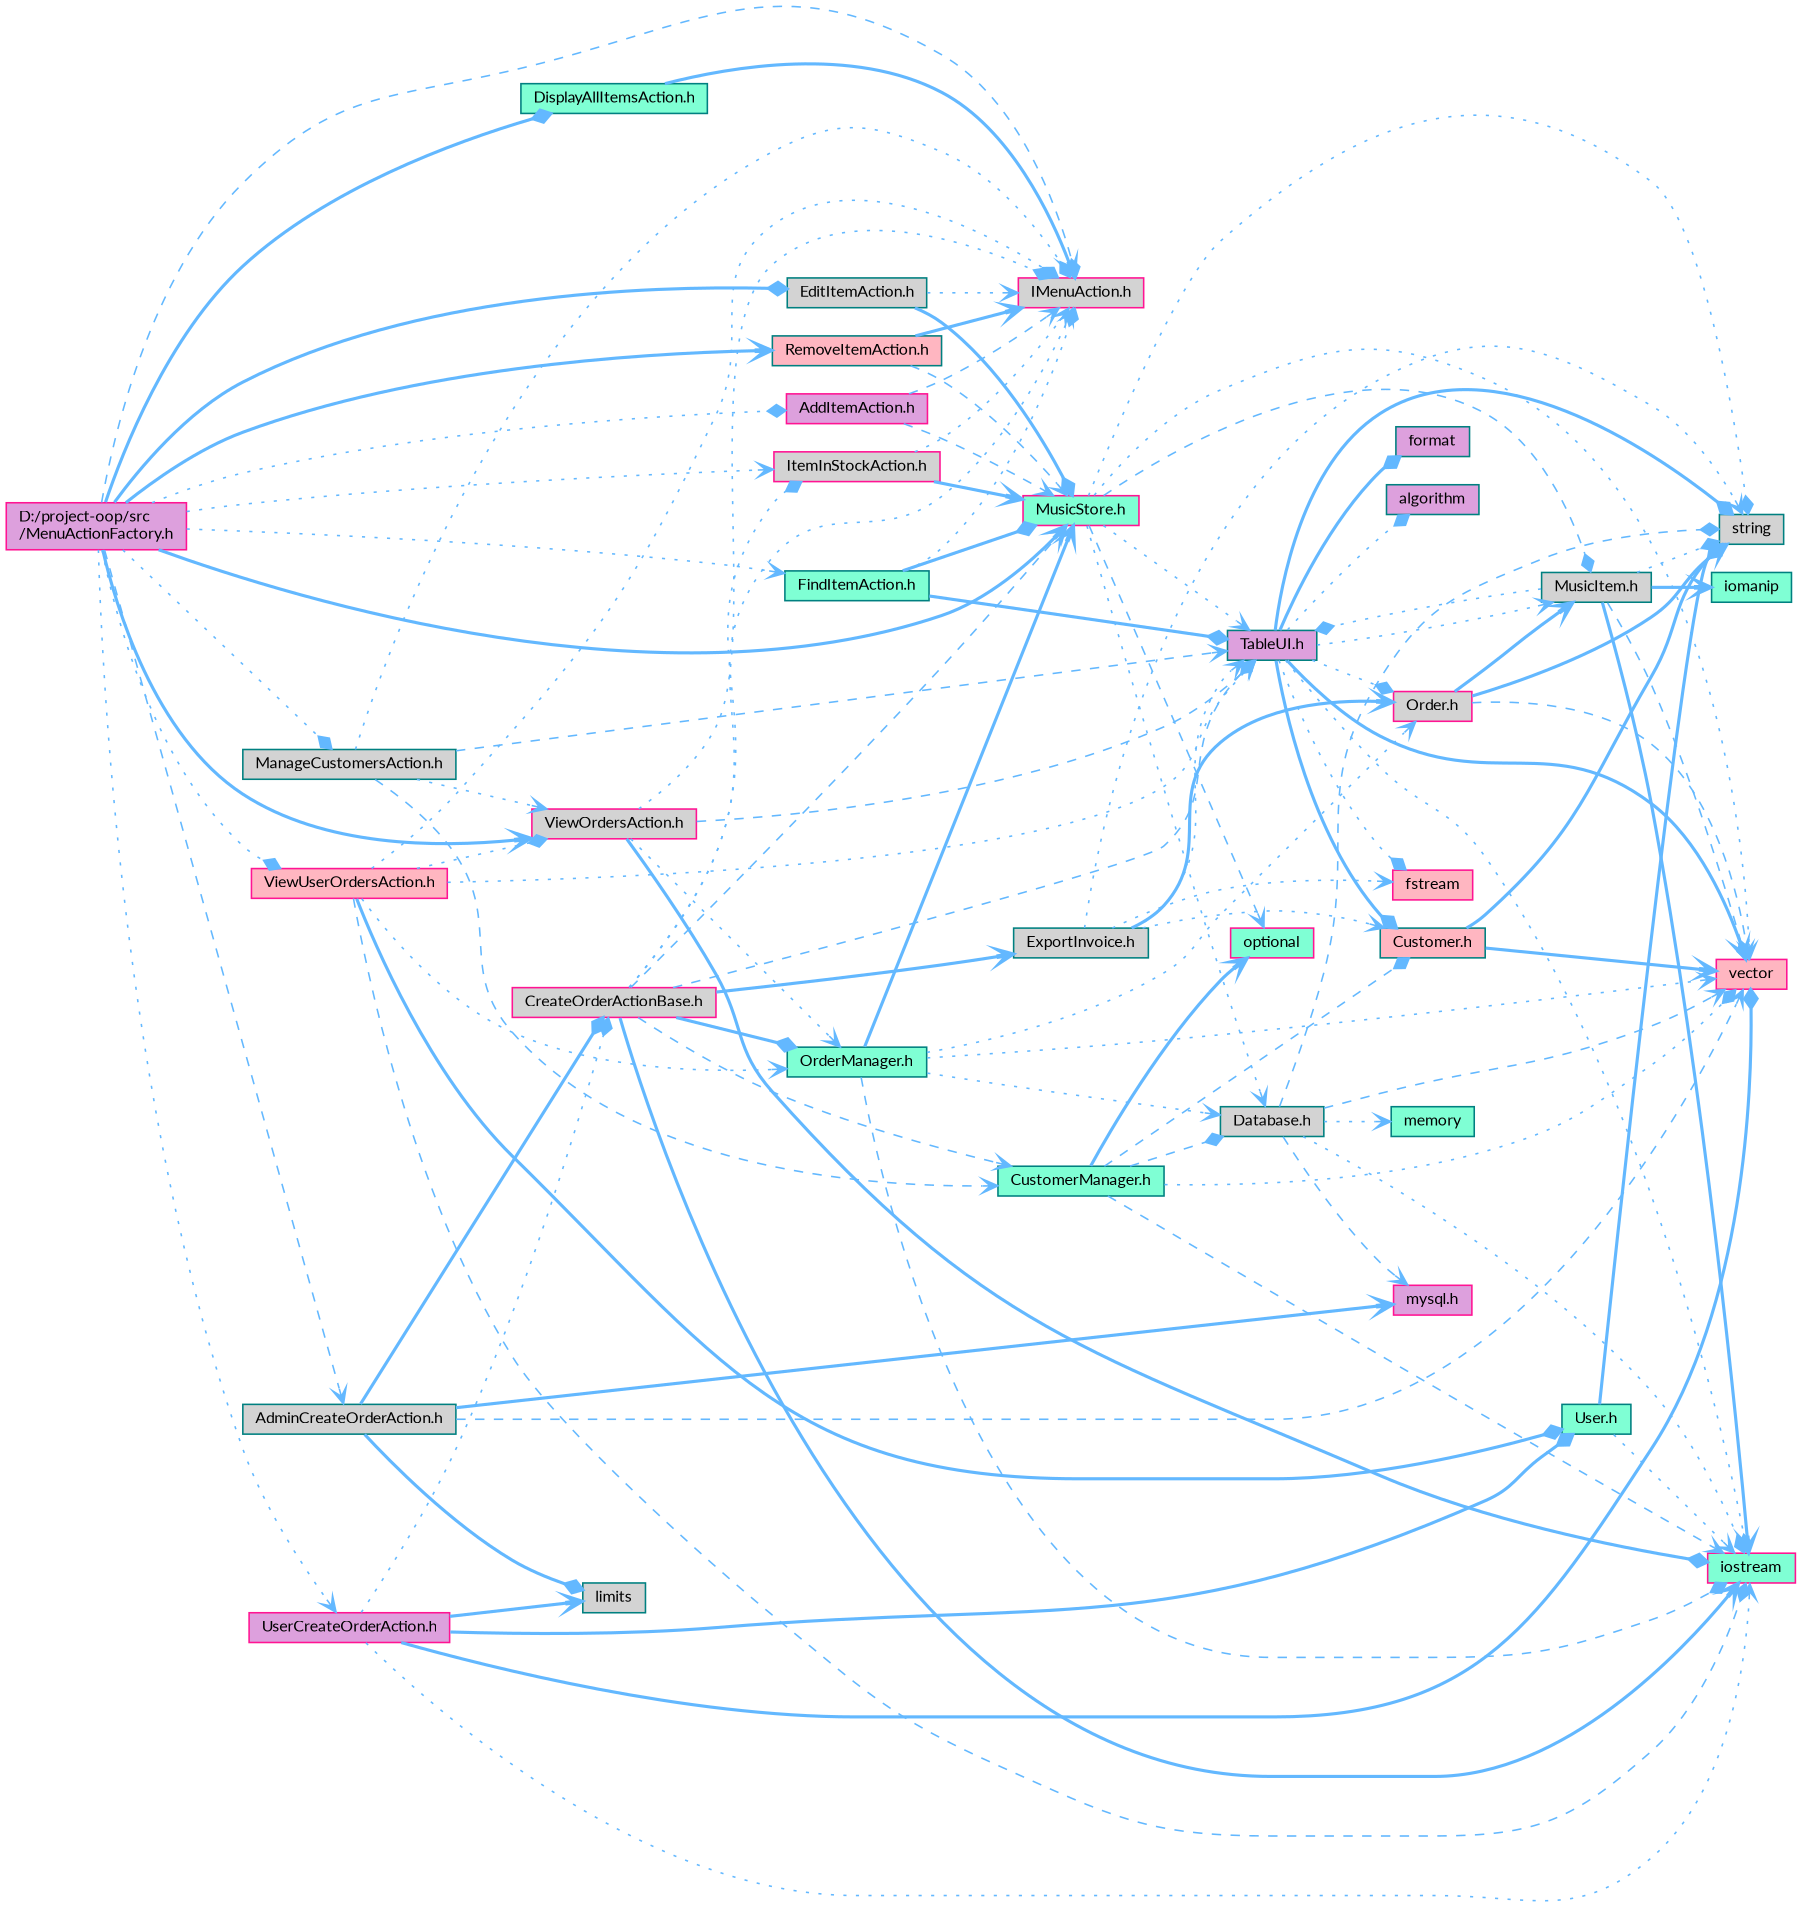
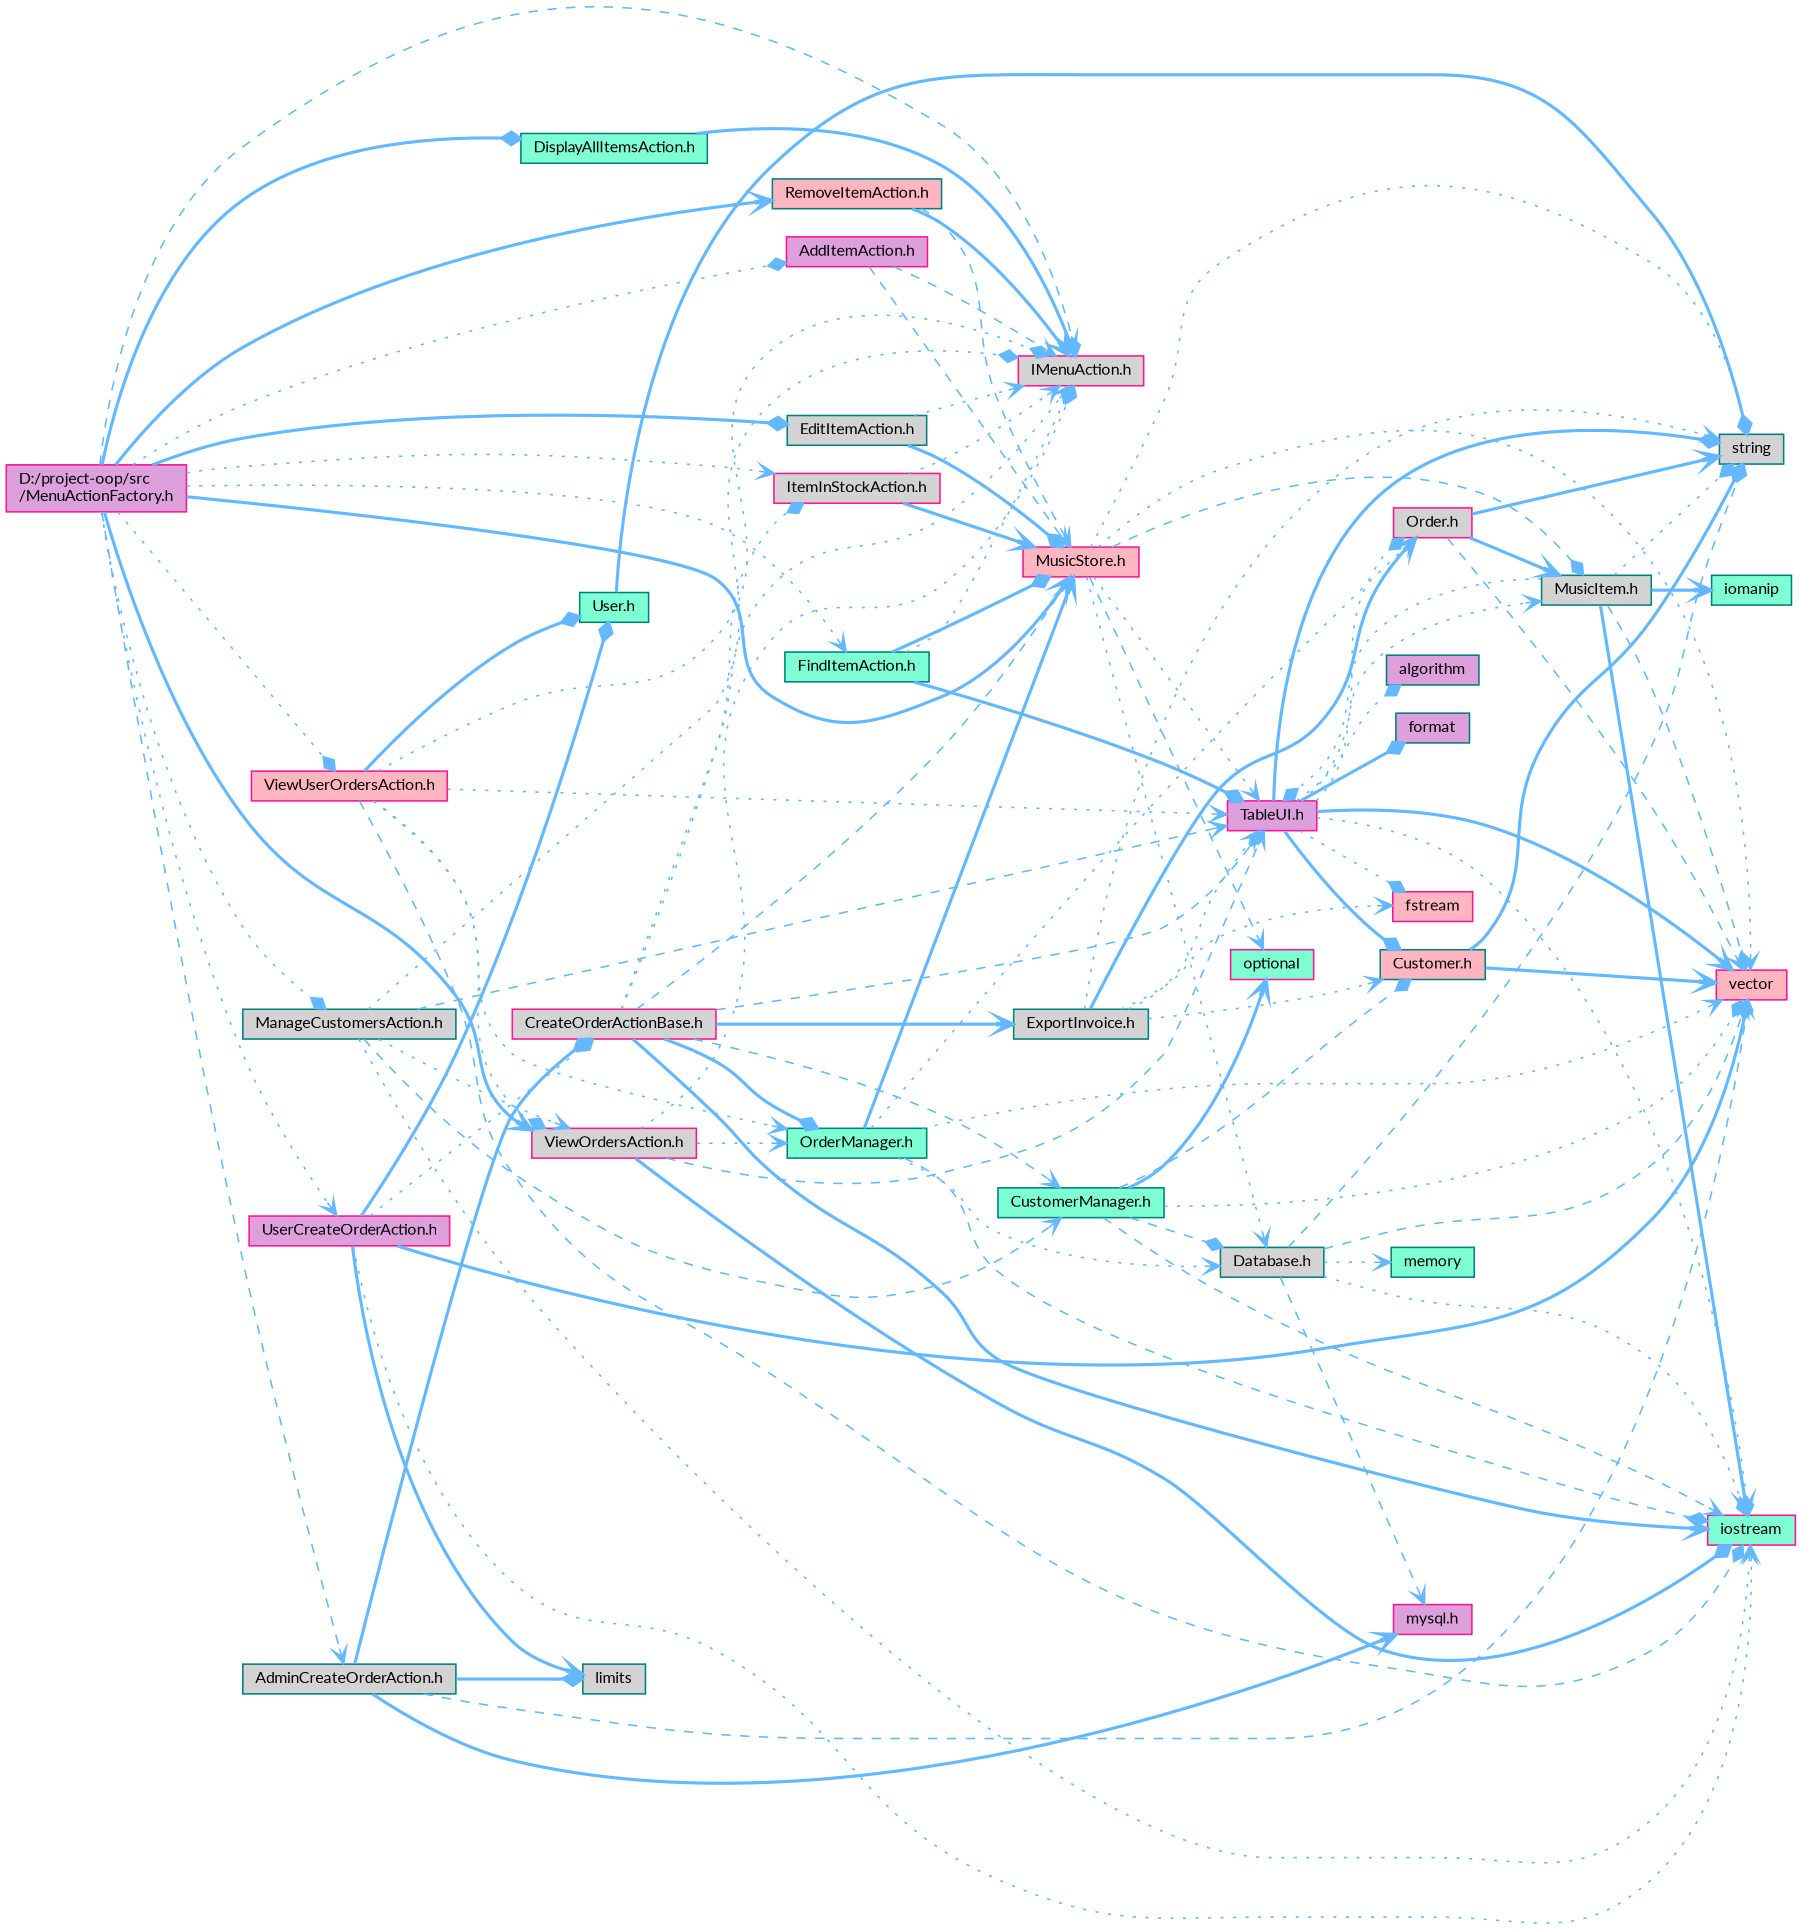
node "MusicStore.h": fillcolor aquamarine -> lightpink
node "TableUI.h": color teal -> deeppink
edge "User.h" -> "iostream": now "ManageCustomersAction.h" -> "iostream"
